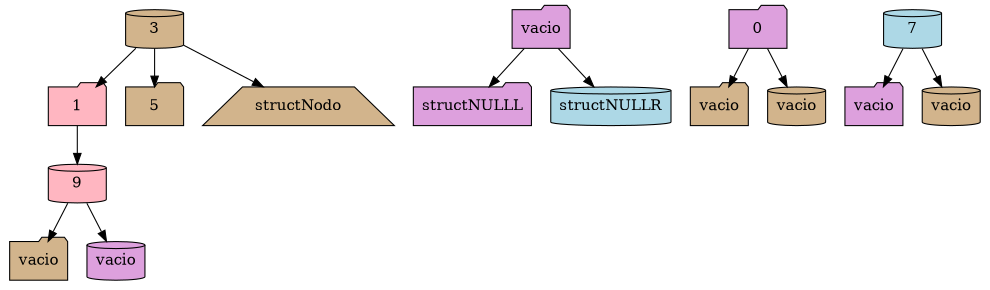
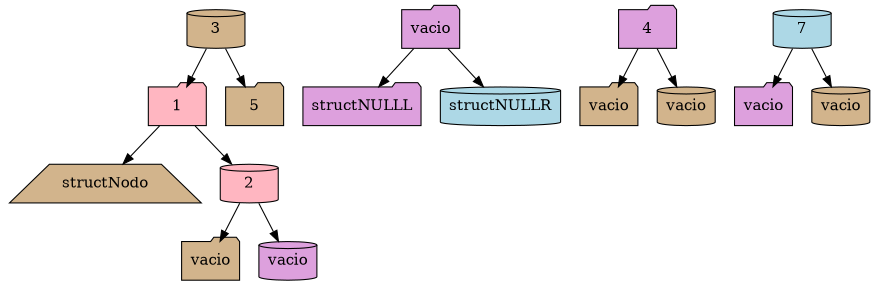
node "0": label "0" -> "4"
edge "3" -> "structNodo": now "1" -> "structNodo"
node "9": label "9" -> "2"
